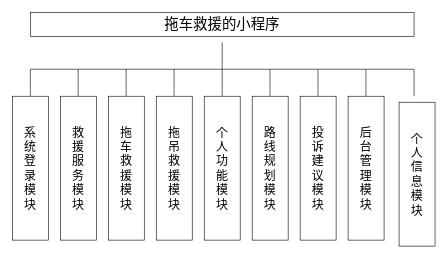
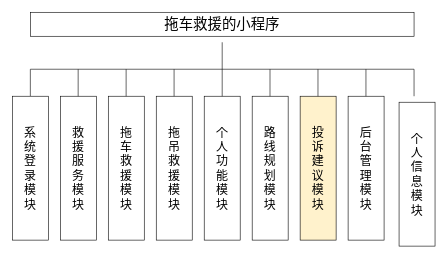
node "投 诉 建 议 模 块": fillcolor #ffffff -> #fff2cc
